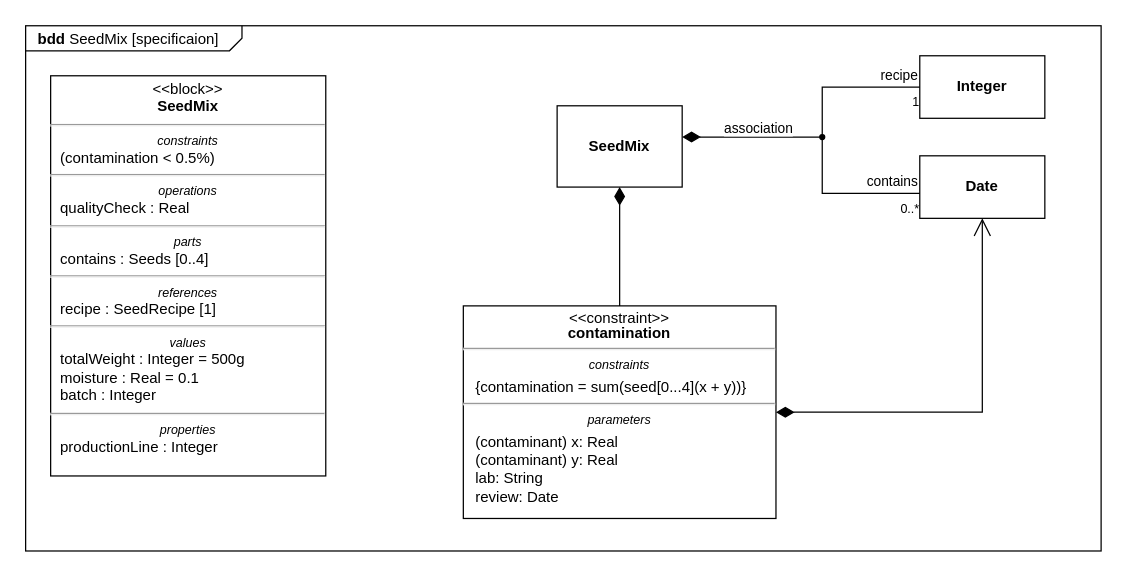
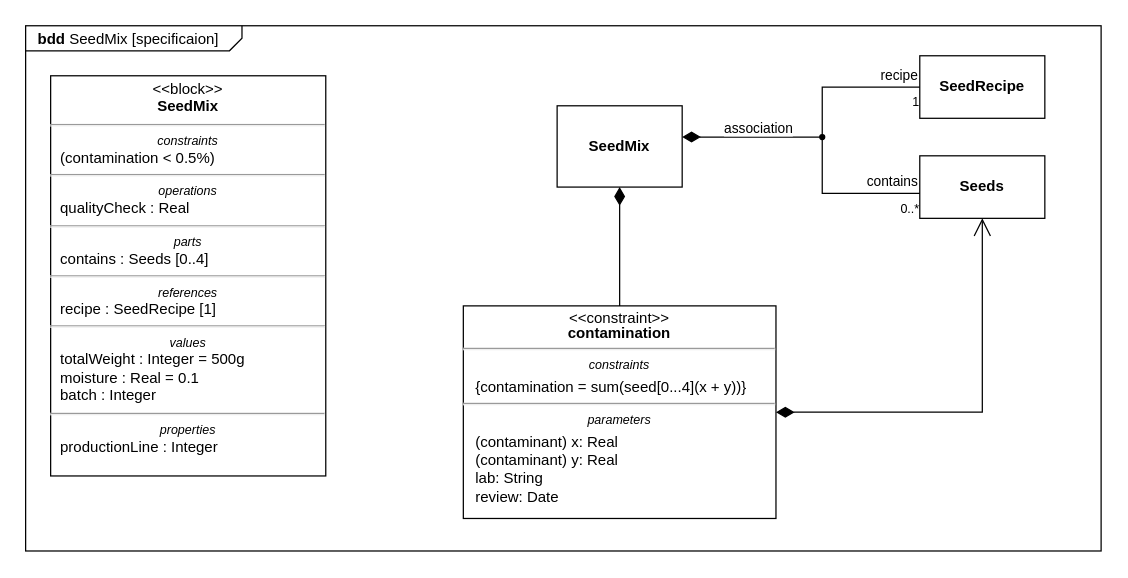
node "Integer": label "Integer" -> "SeedRecipe"
node "Date": label "Date" -> "Seeds"
